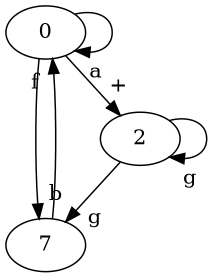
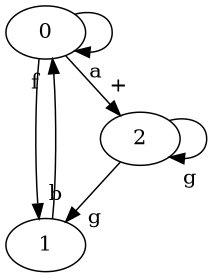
node "7": label "7" -> "1"
